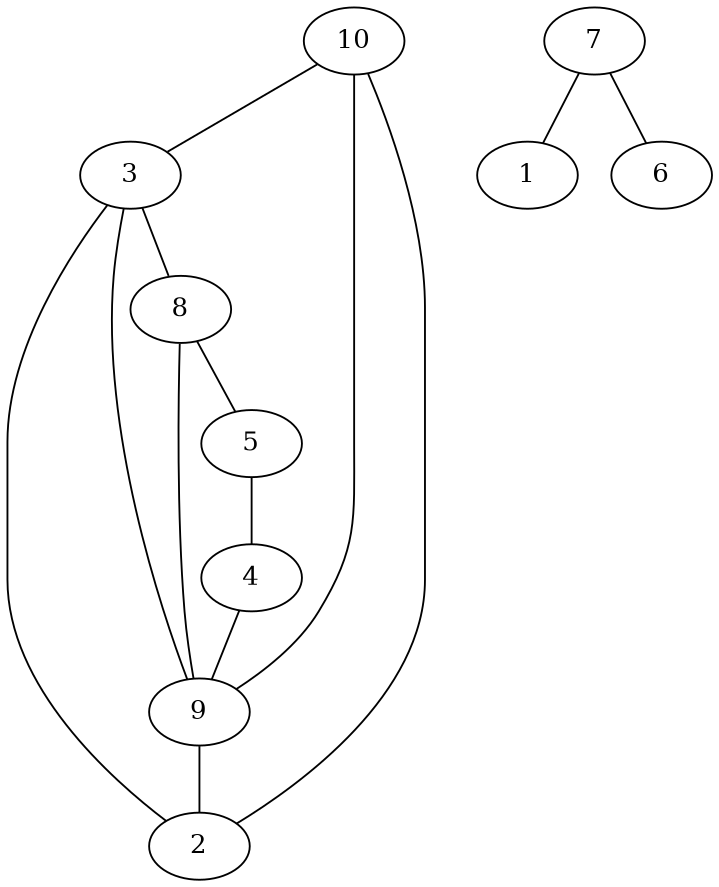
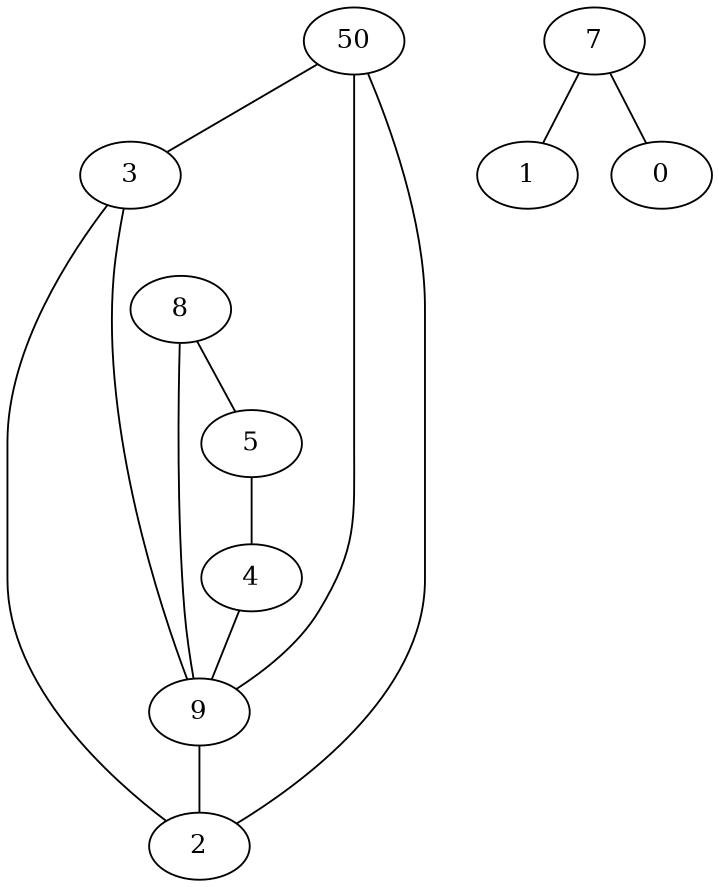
node "10": label "10" -> "50"
node "6": label "6" -> "0"
edge "3" -- "8": removed
